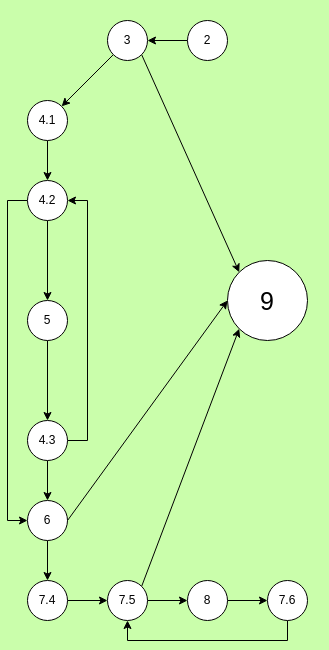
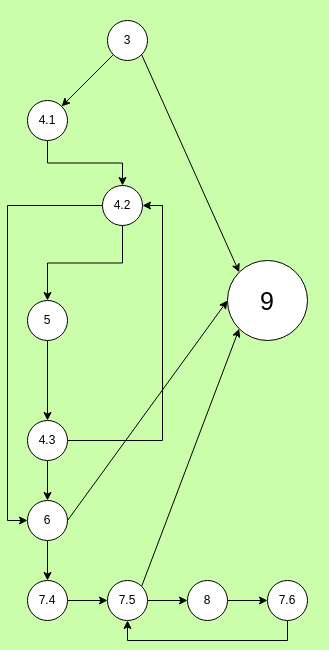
edge "2" -> "3": removed
node "2": removed
node "4.2": moved (48, 201) -> (123, 206)
